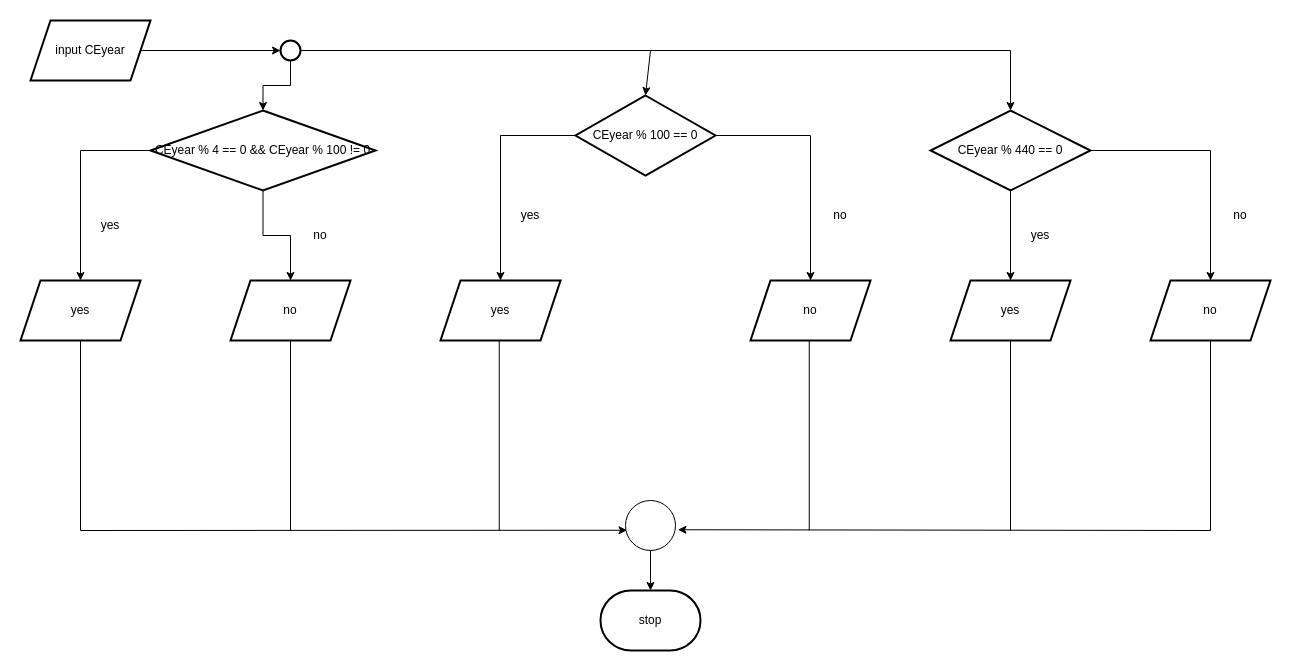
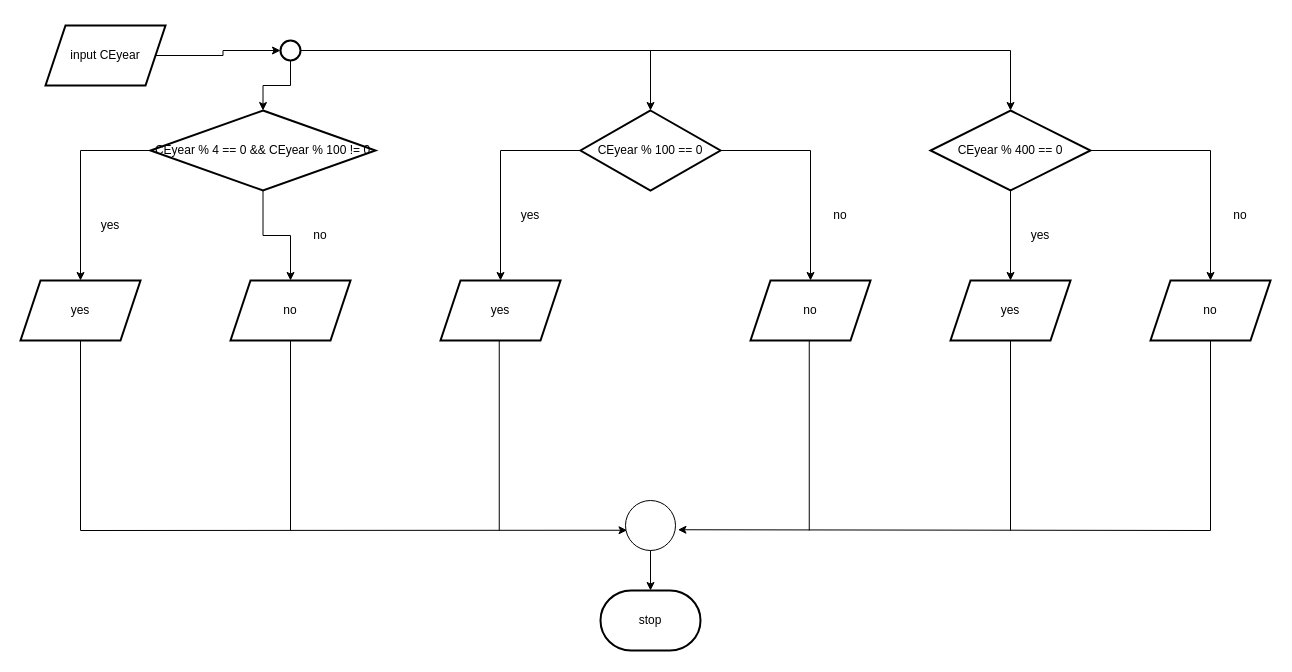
node "input CEyear": moved (91, 51) -> (106, 56)
node "CEyear % 100 == 0": moved (646, 136) -> (651, 151)
node "CEyear % 440 == 0": label "CEyear % 440 == 0" -> "CEyear % 400 == 0"
